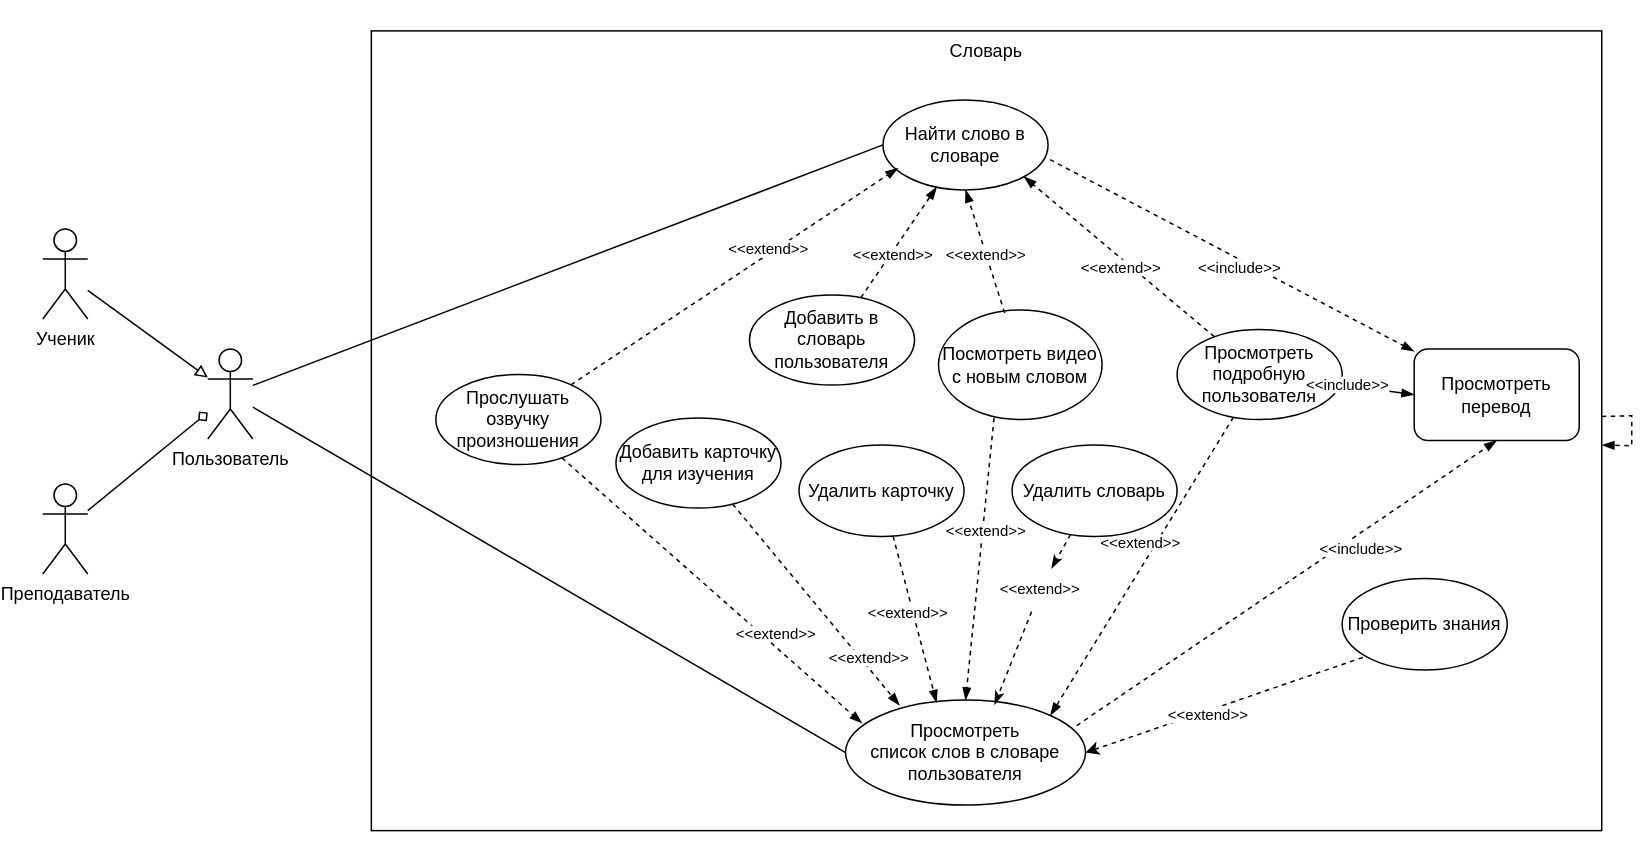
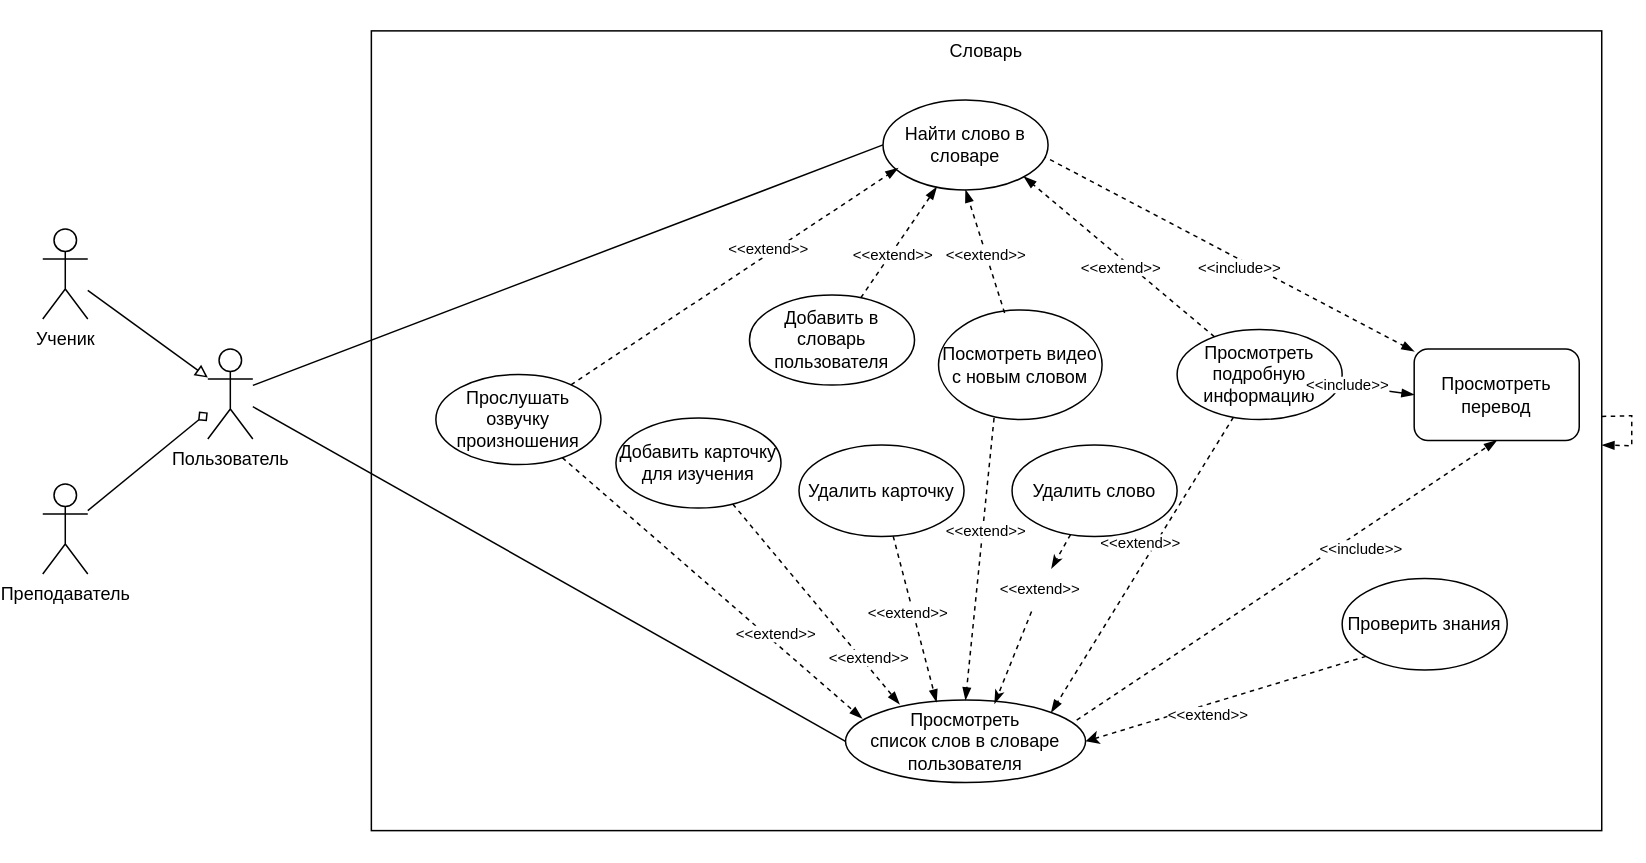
node "Просмотреть подробную пользователя": label "Просмотреть подробную пользователя" -> "Просмотреть подробную информацию"
node "Удалить словарь": label "Удалить словарь" -> "Удалить слово"
node "Просмотреть список слов в словаре пользователя": size 240x105 -> 240x83
